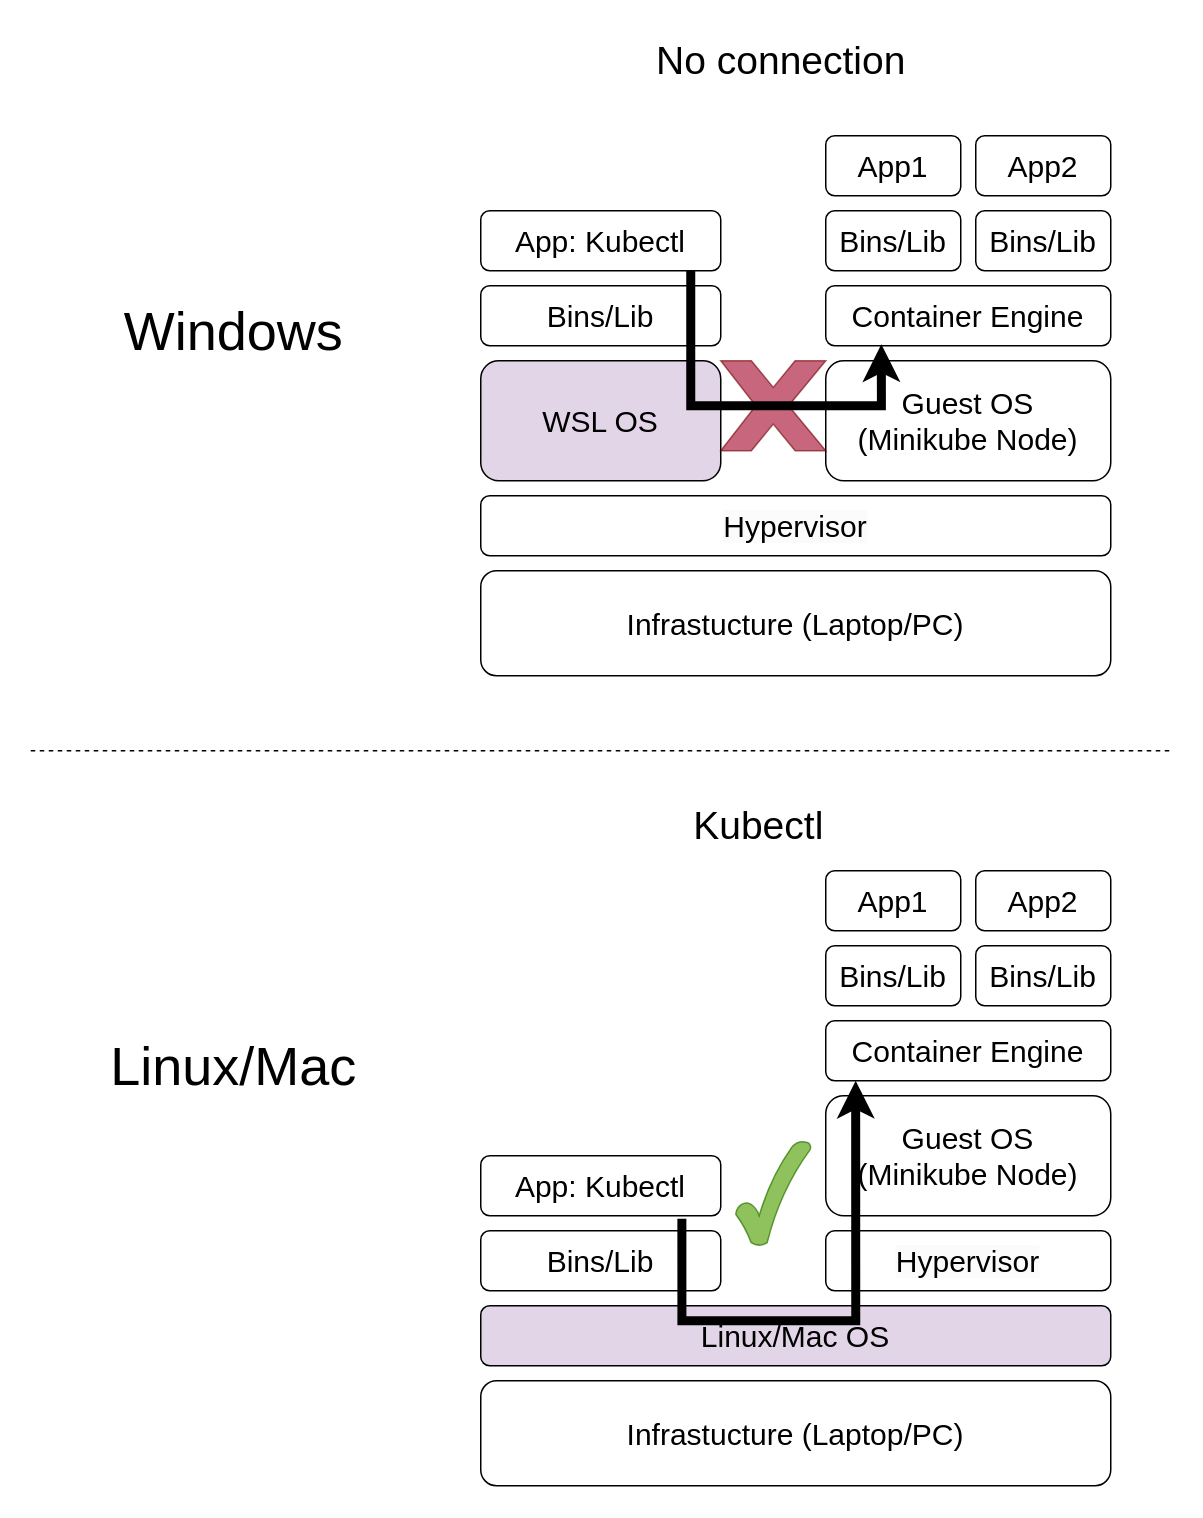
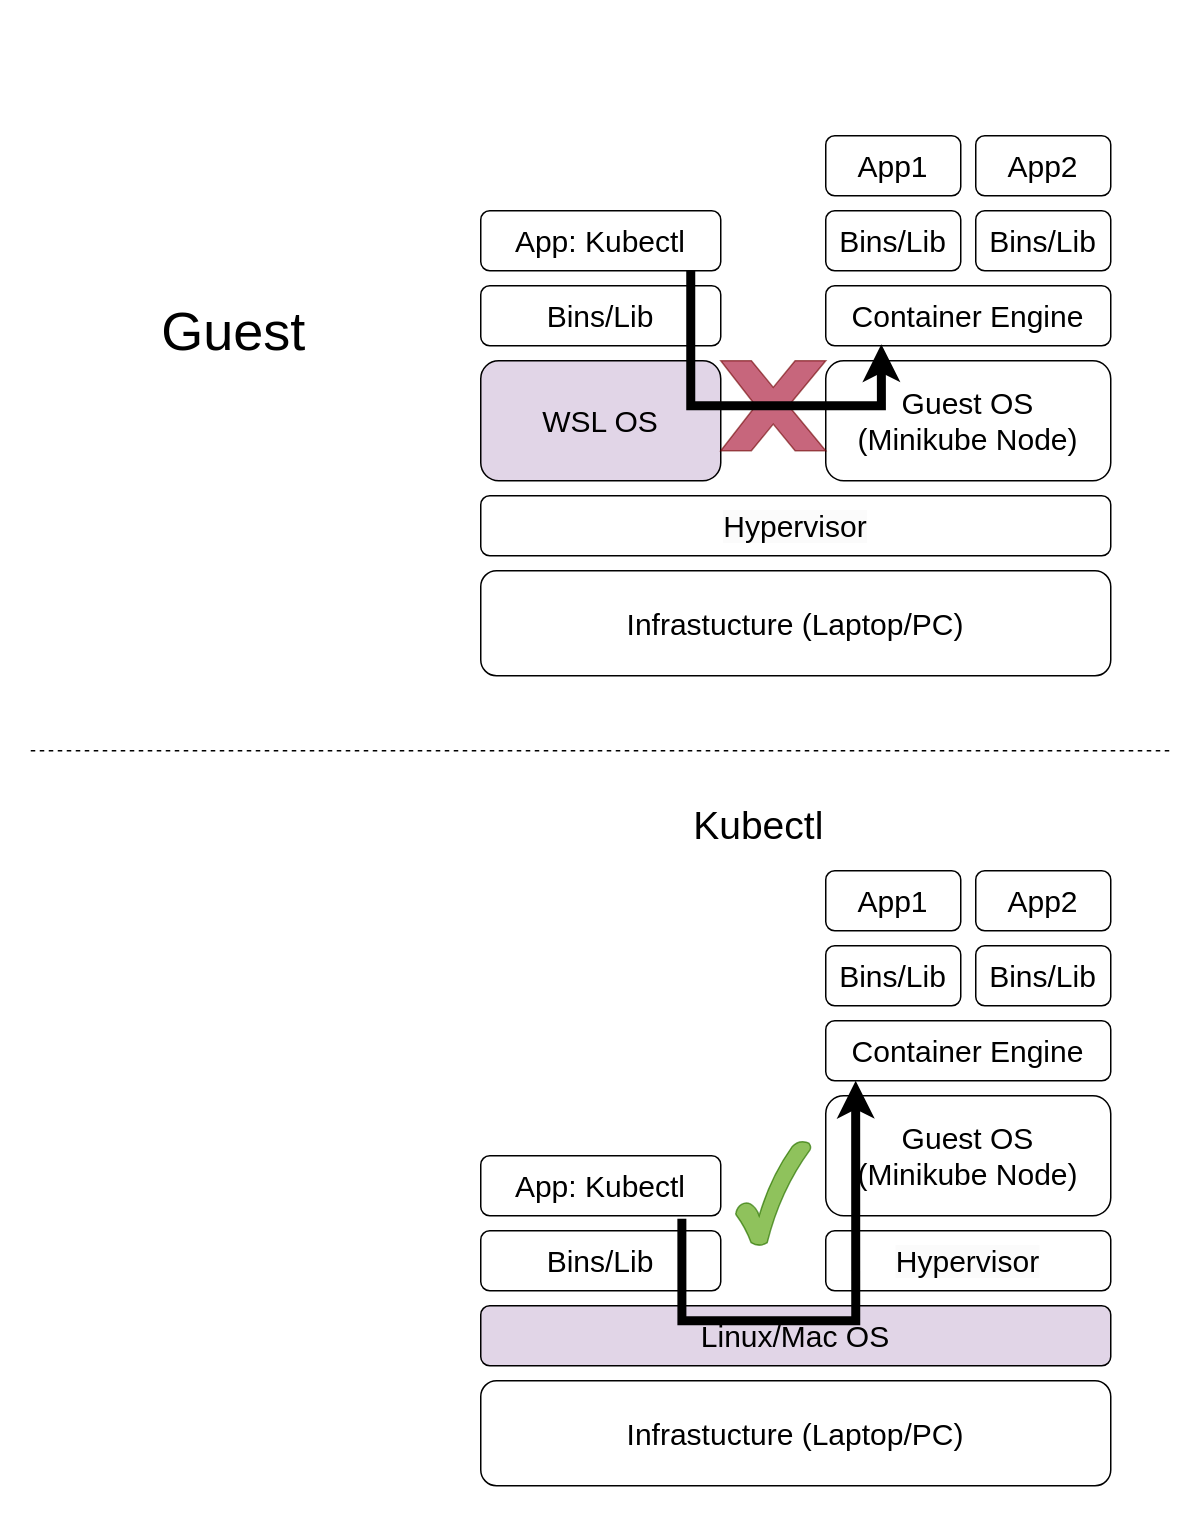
node "No connection": removed
node "Windows": label "Windows" -> "Guest"
node "Linux/Mac": removed
